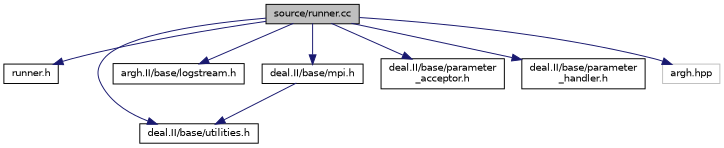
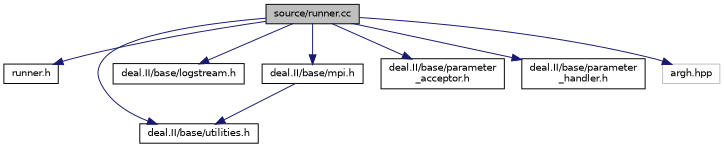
node "argh.II/base/logstream.h": label "argh.II/base/logstream.h" -> "deal.II/base/logstream.h"
